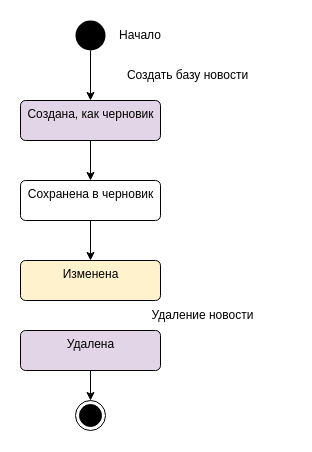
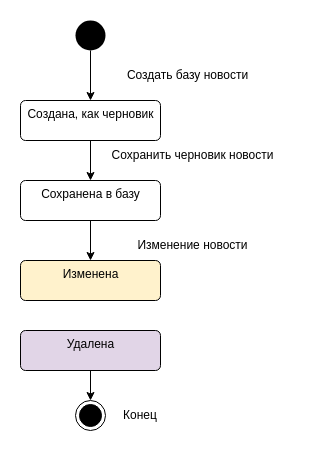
node "Начало": removed
node "Создана, как черновик": fillcolor #e1d5e7 -> #ffffff
node "Сохранить черновик новости": added
node "Сохранена в черновик": label "Сохранена в черновик" -> "Сохранена в базу"
node "Изменение новости": added
node "Удаление новости": removed
node "Конец": added
